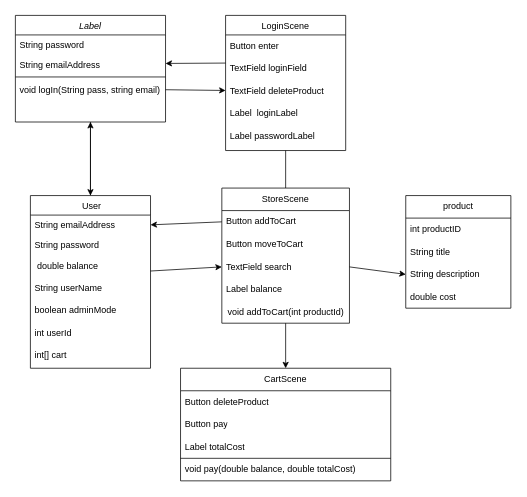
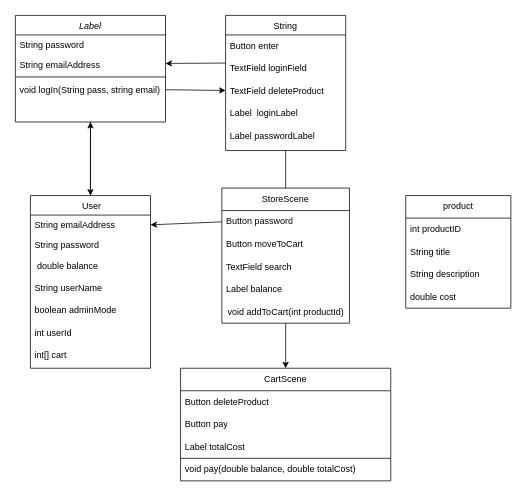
node "LoginScene": label "LoginScene" -> "String"
node "Button addToCart": label "Button addToCart" -> "Button password"
edge "double balance" -> "TextField search": removed
edge "TextField search" -> "String description": removed
